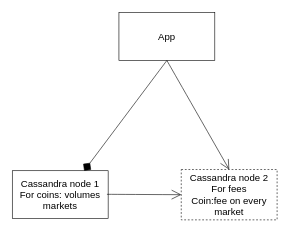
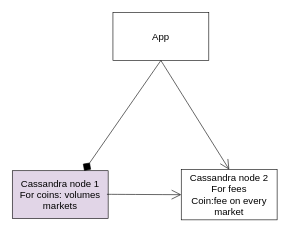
node "App": moved (167, 36) -> (161, 36)
node "Cassandra node 1 For coins: volumes markets": fillcolor #ffffff -> #e1d5e7
node "Cassandra node 2 For fees Coin:fee on every market": style dashed -> solid
